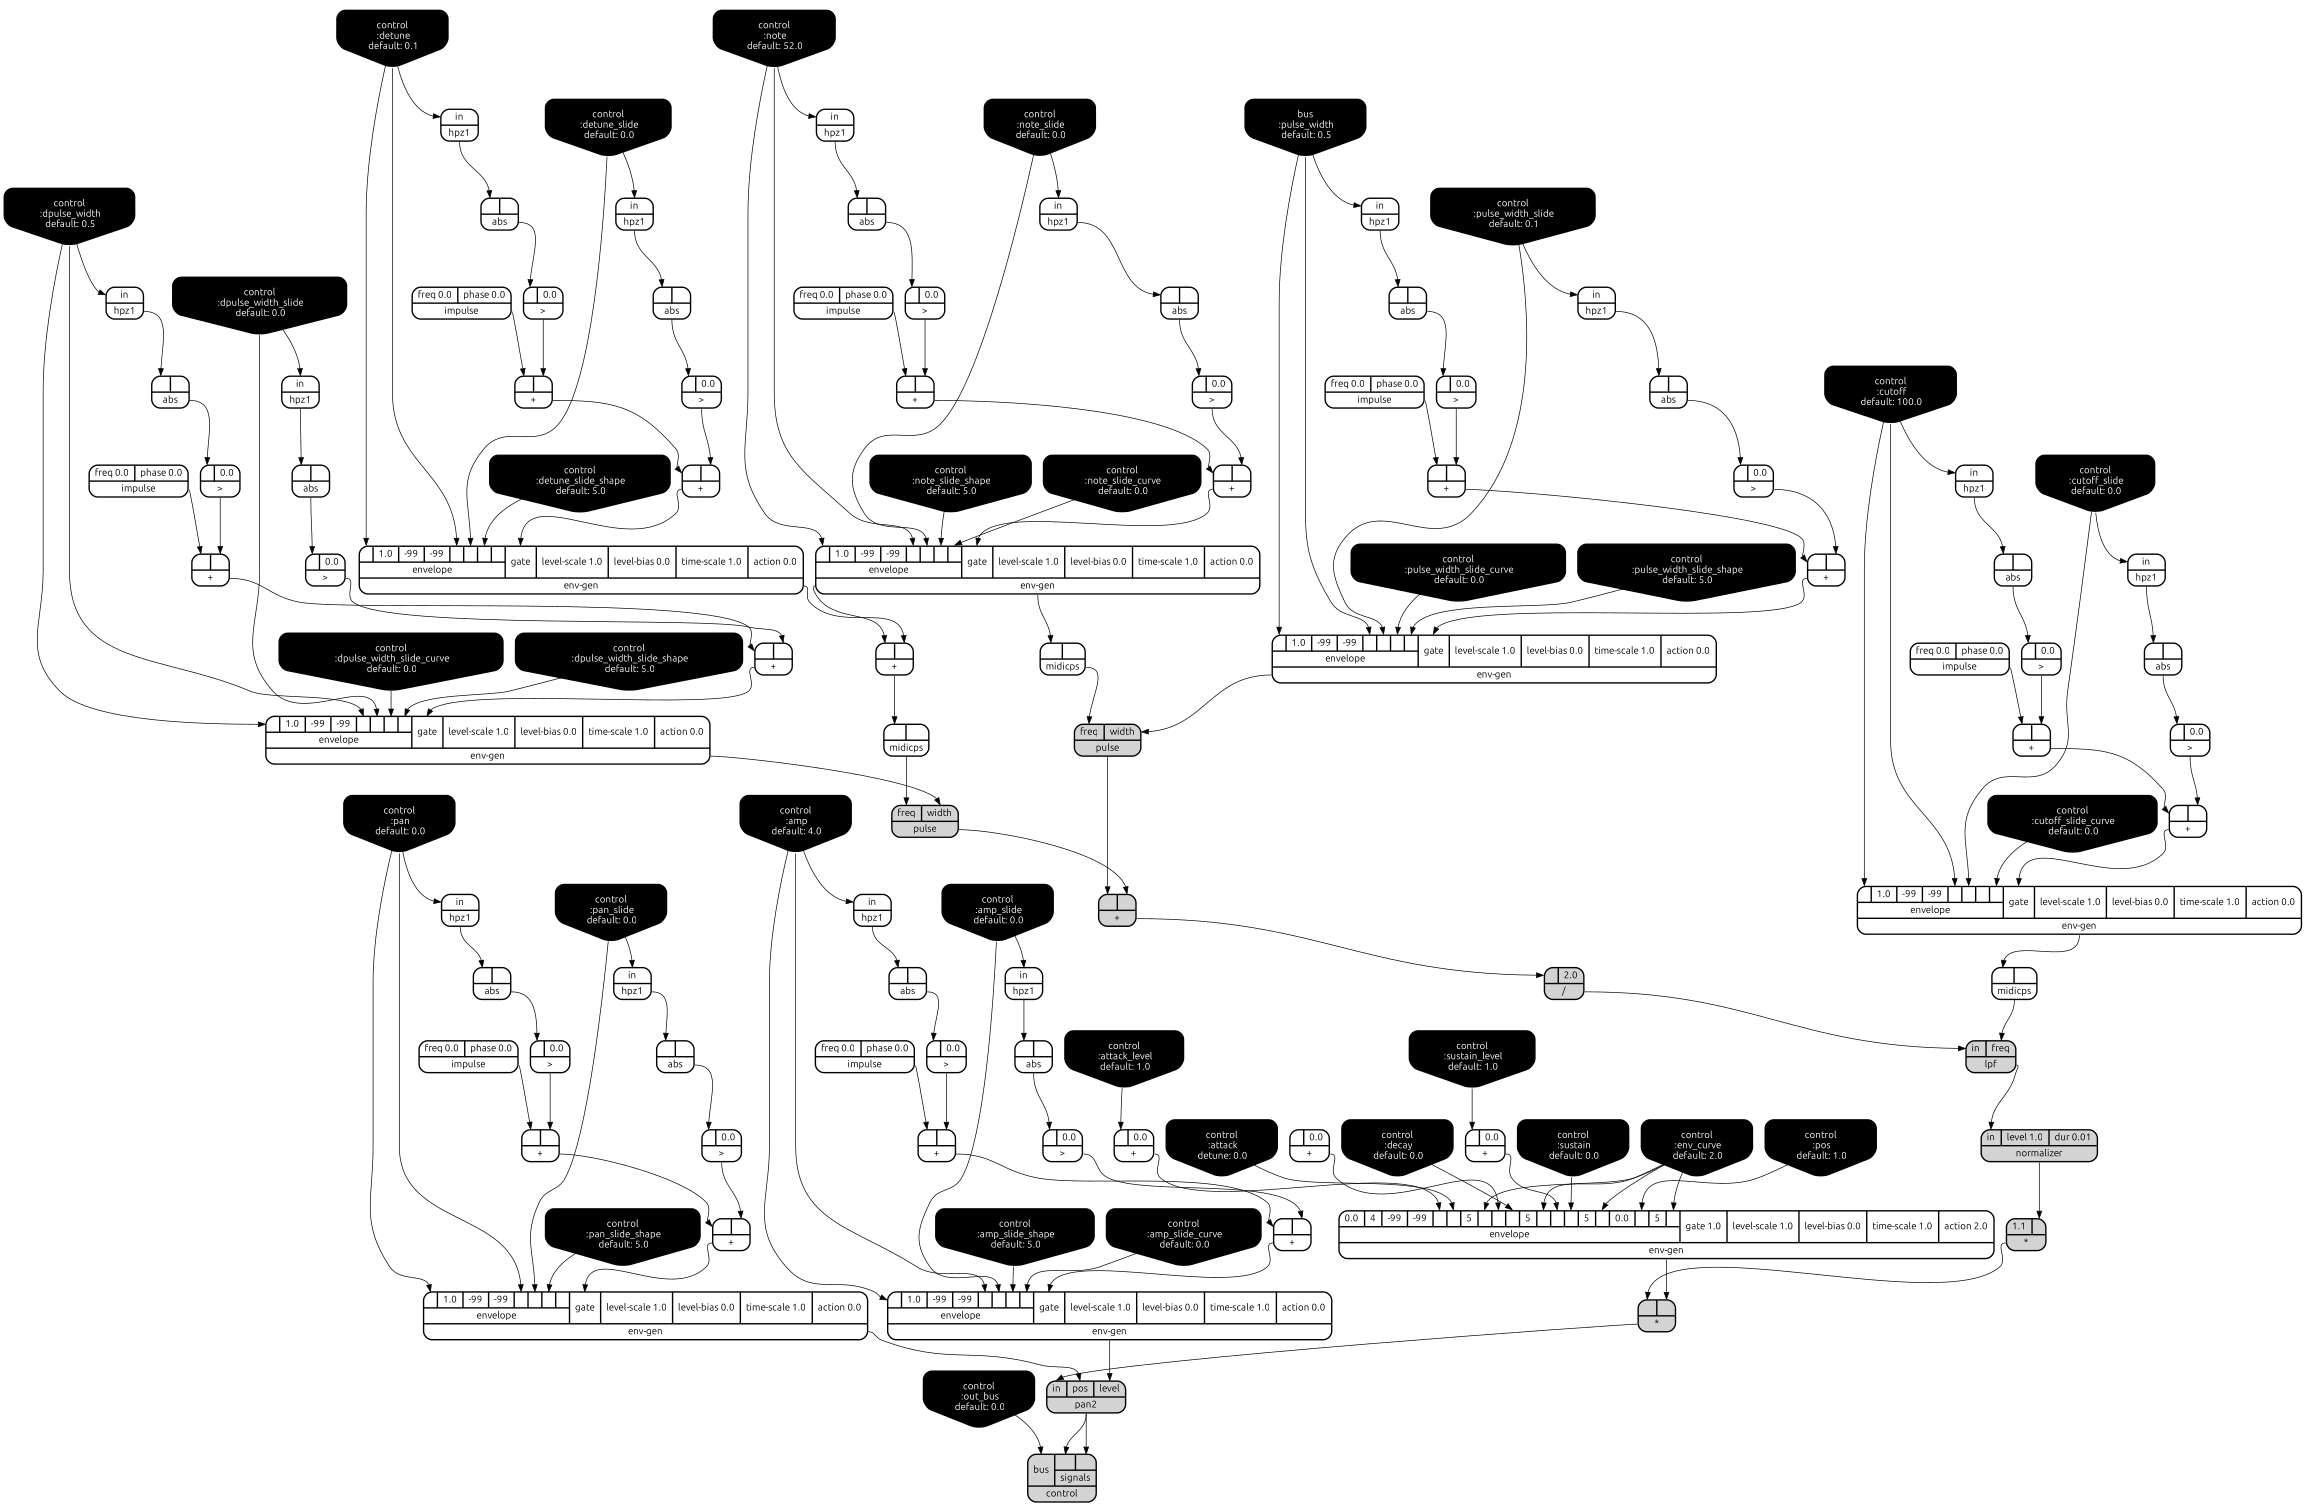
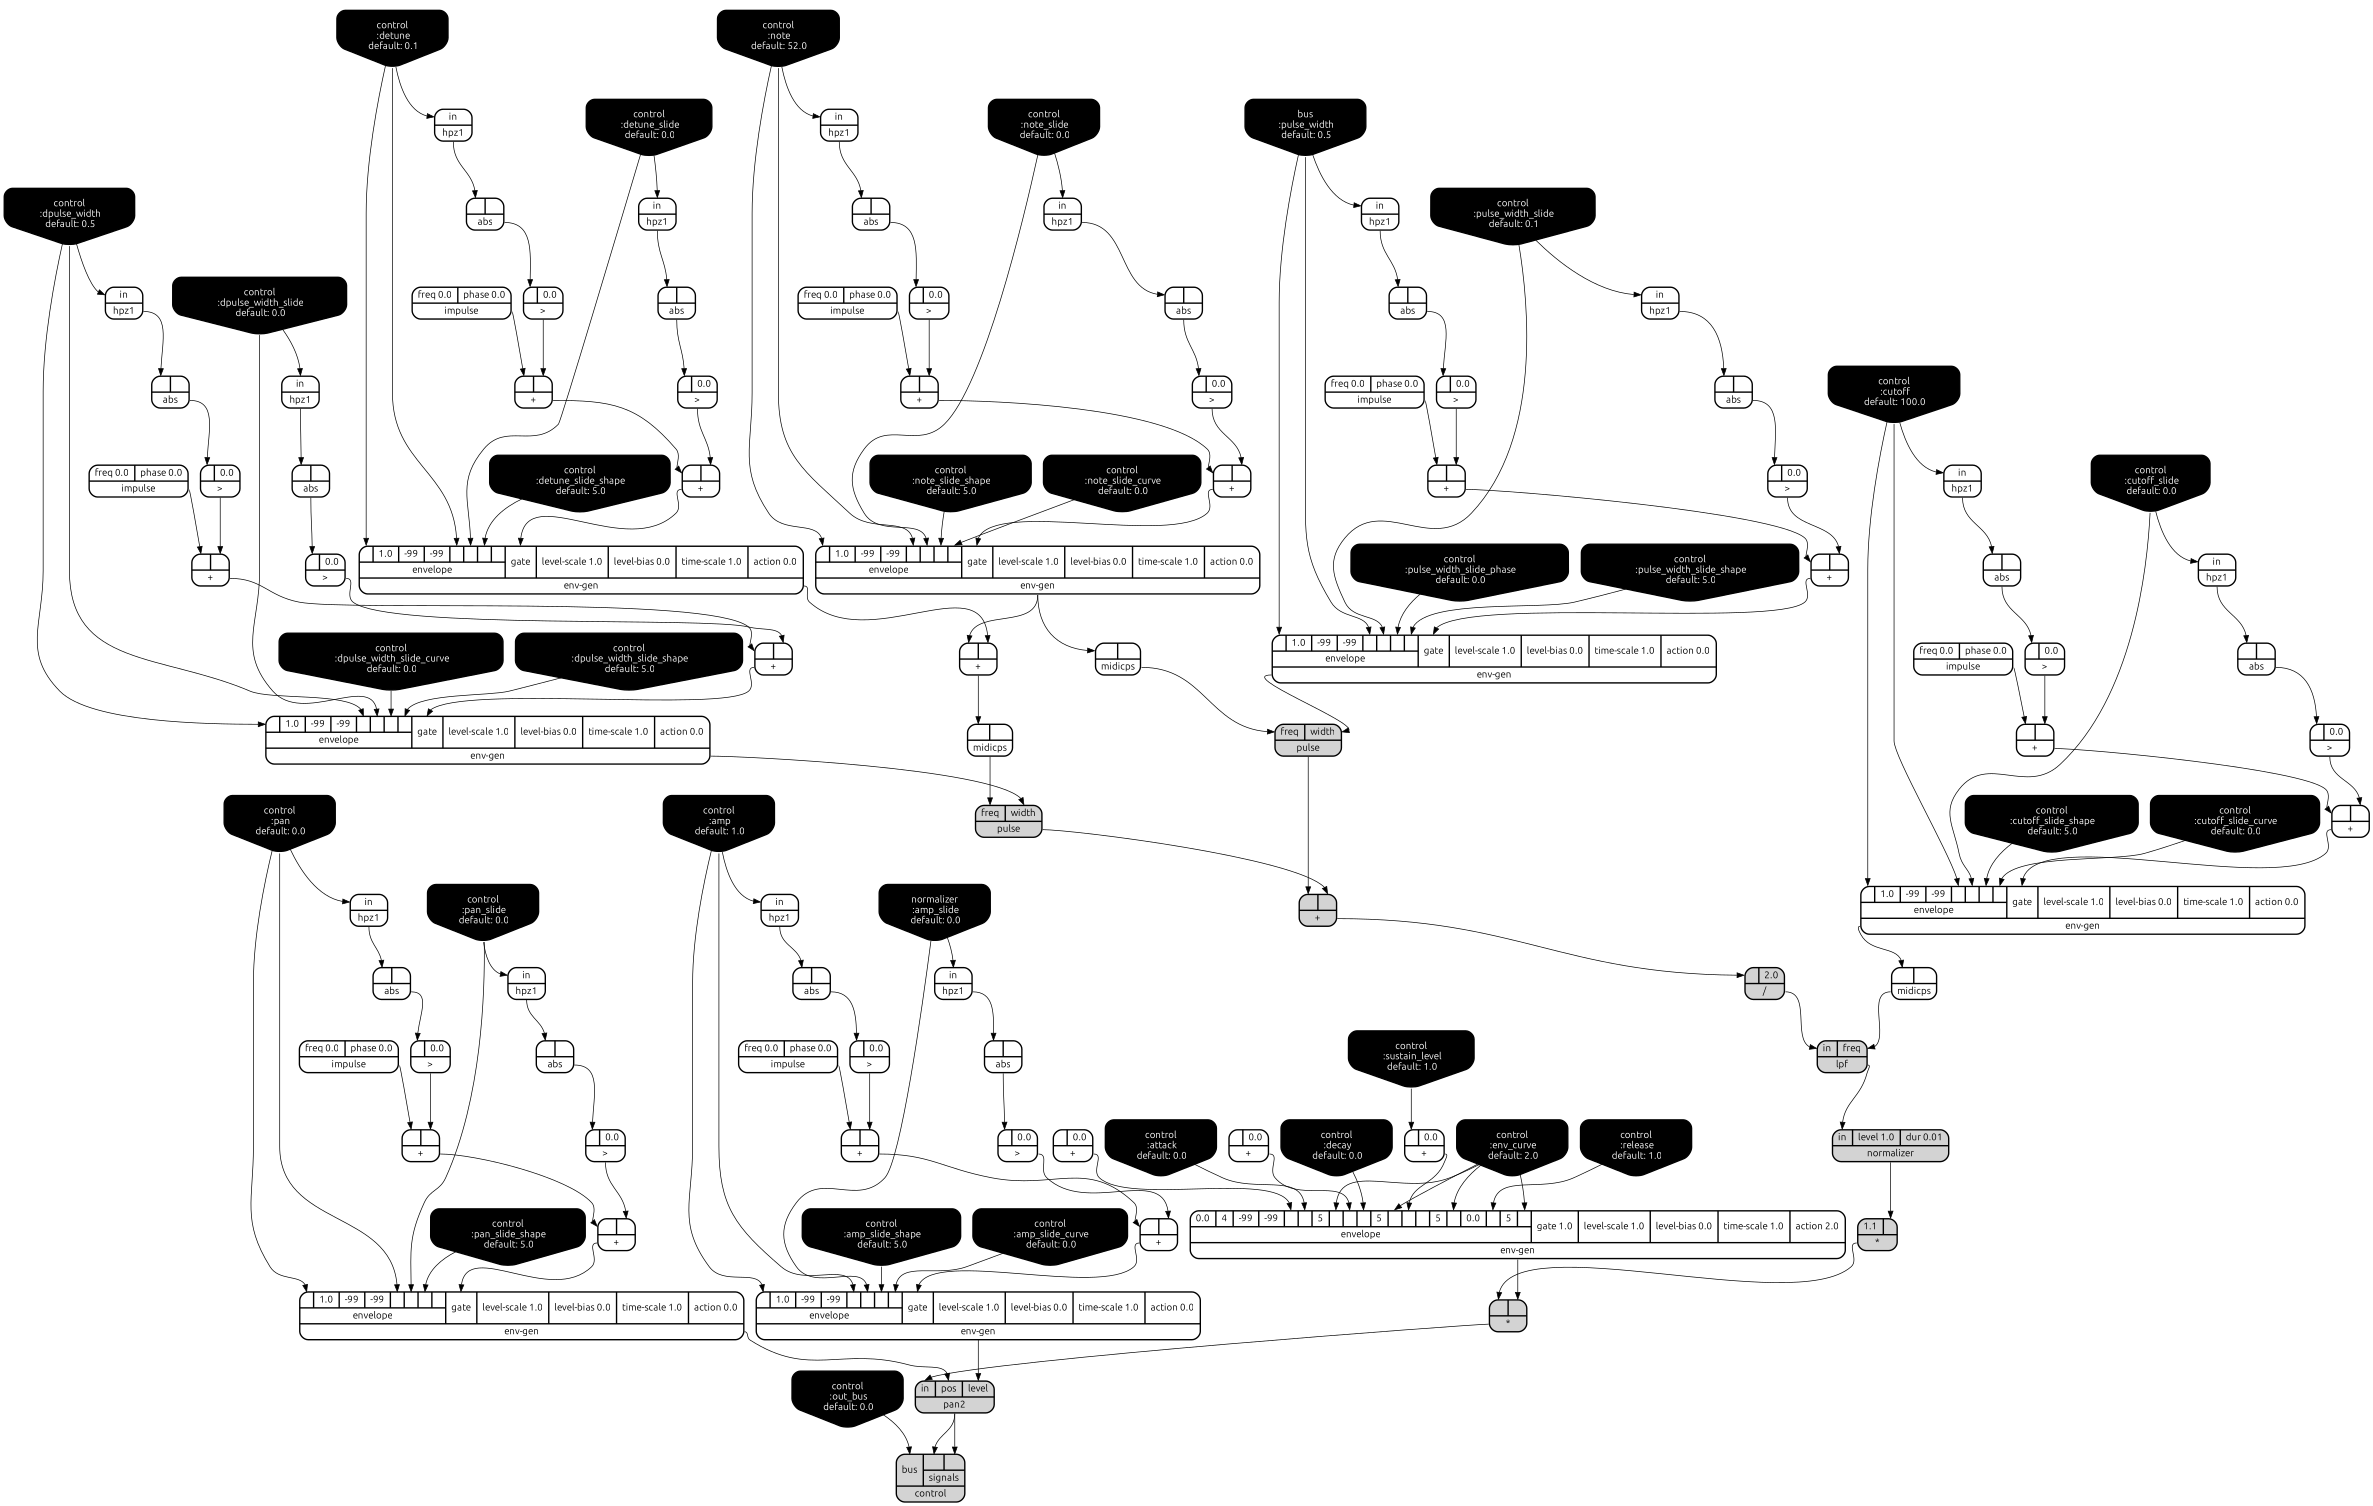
node "control :pulse_width_slide_curve default: 0.0": label "control :pulse_width_slide_curve default: 0.0" -> "control :pulse_width_slide_phase default: 0.0"
node "control :amp default: 4.0": label "control :amp default: 4.0" -> "control :amp default: 1.0"
node "control :cutoff_slide_shape default: 5.0": added
node "control :amp_slide default: 0.0": label "control :amp_slide default: 0.0" -> "normalizer :amp_slide default: 0.0"
node "control :attack_level default: 1.0": removed
node "control :attack detune: 0.0": label "control :attack detune: 0.0" -> "control :attack default: 0.0"
node "control :sustain default: 0.0": removed
node "control :pos default: 1.0": label "control :pos default: 1.0" -> "control :release default: 1.0"
